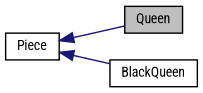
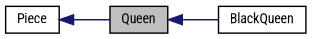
edge "BlackQueen" -> "Piece": now "BlackQueen" -> "Queen"
